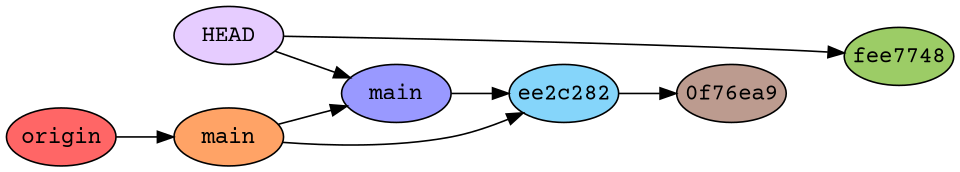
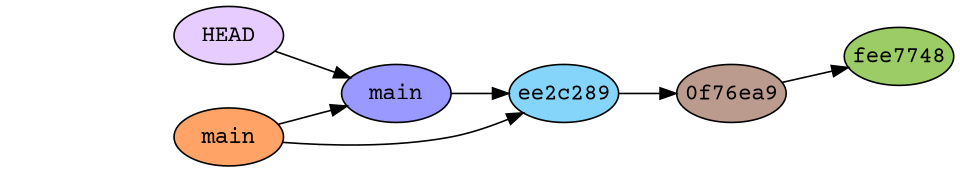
edge "HEAD" -> "fee7748": now "0f76ea9" -> "fee7748"
node "ee2c282": label "ee2c282" -> "ee2c289"
node "origin": removed
